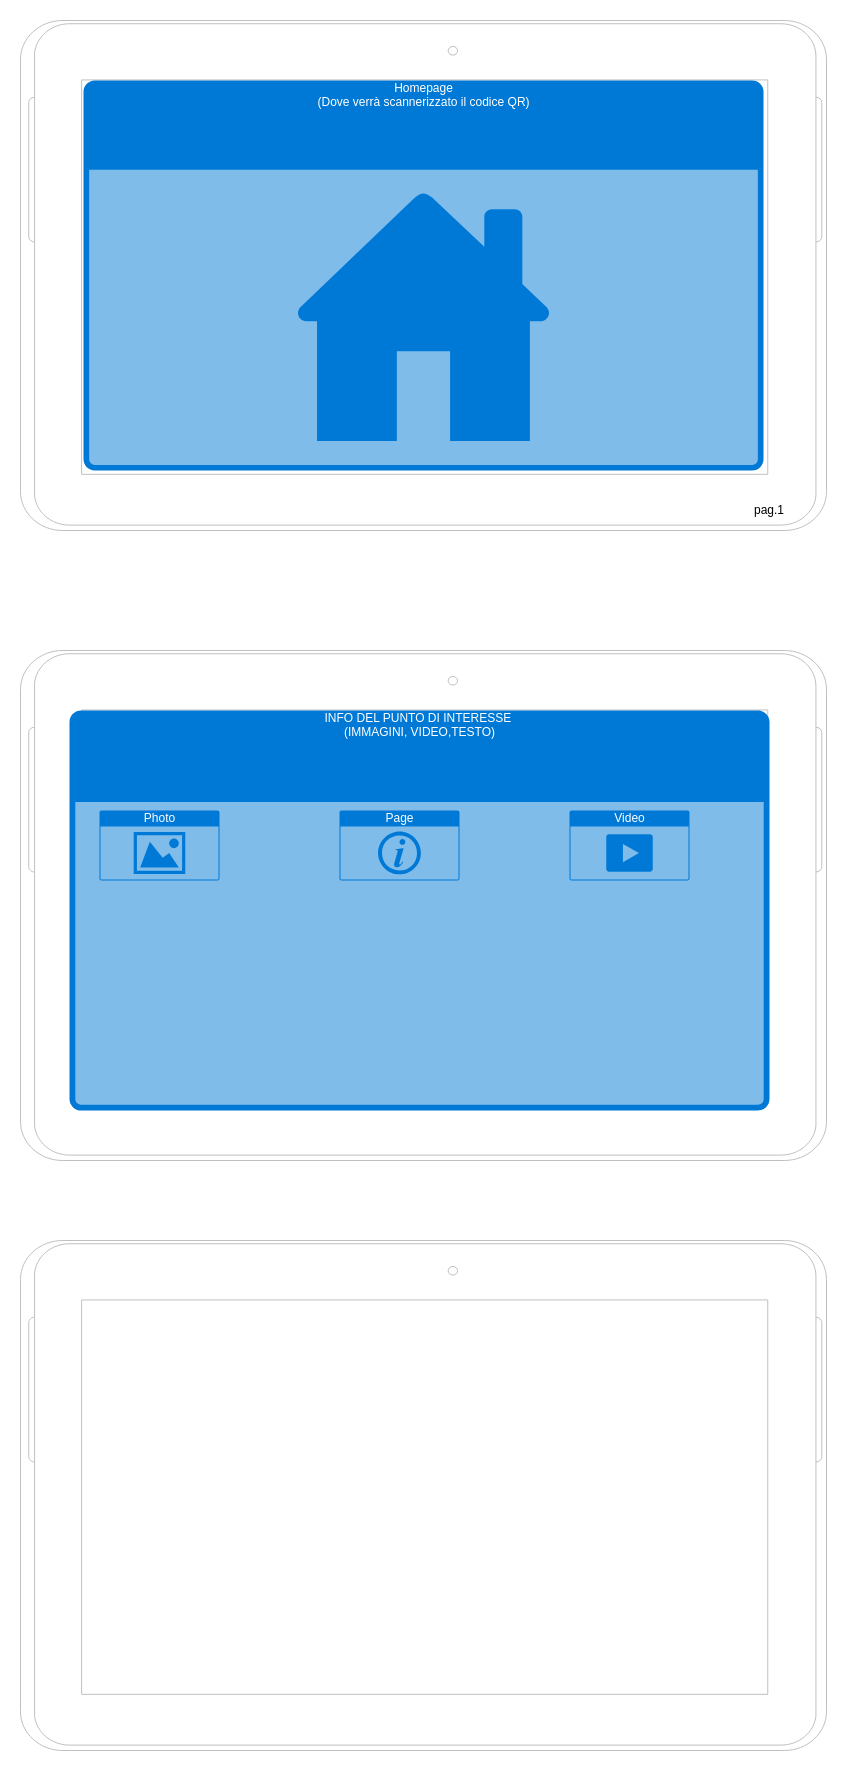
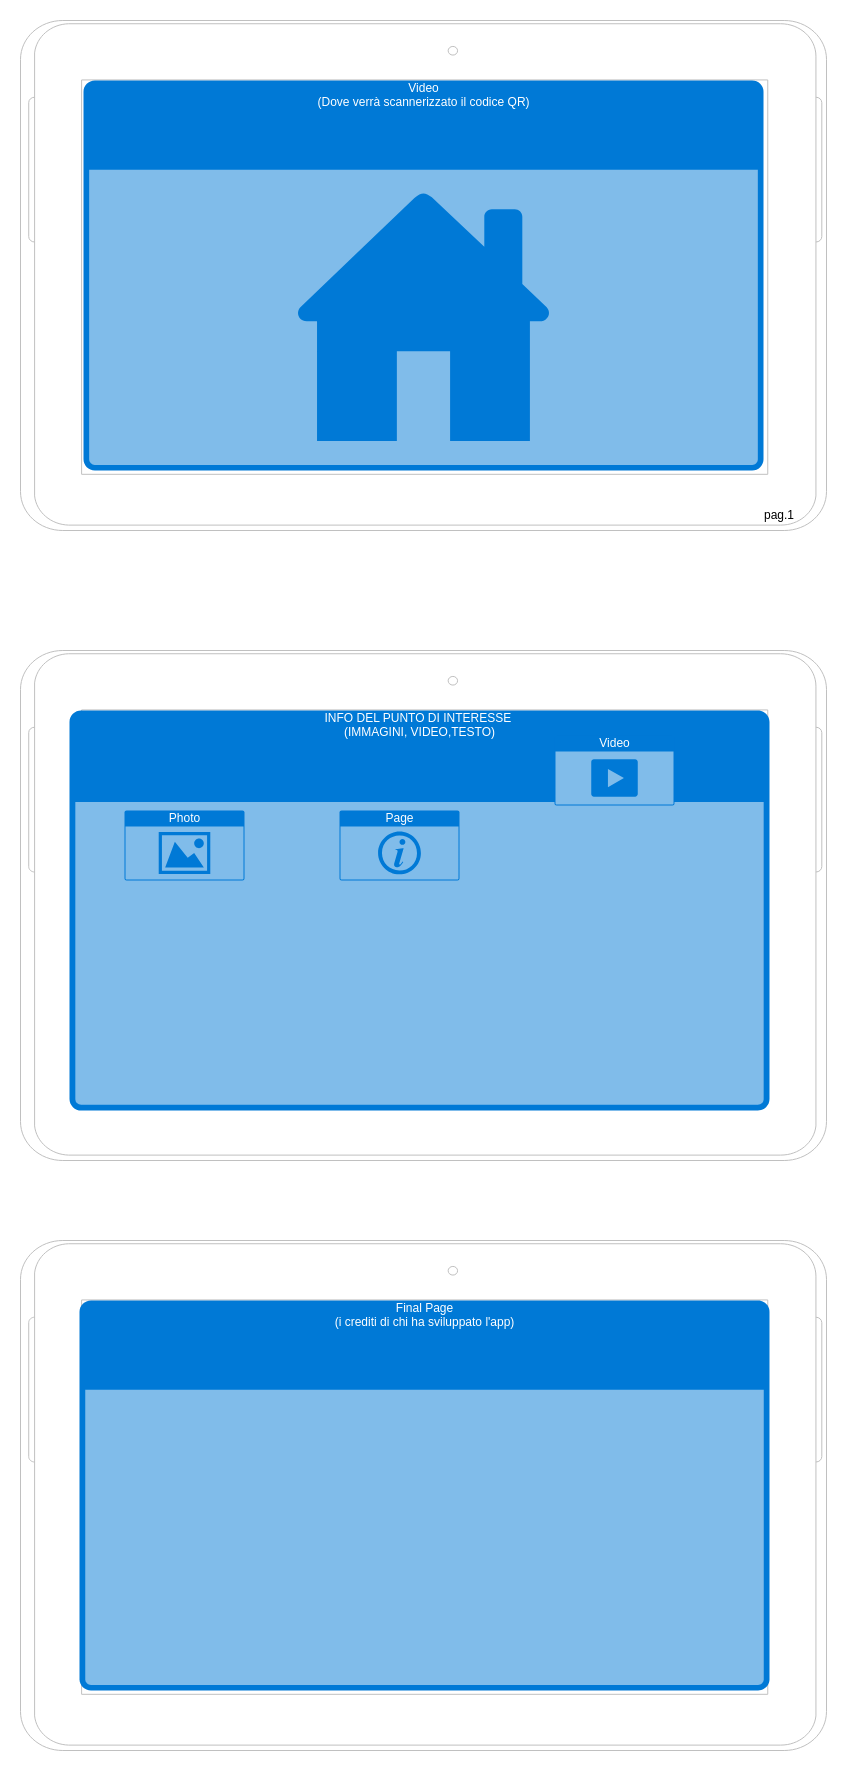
node "Homepage (Dove verrà scannerizzato il codice QR)": label "Homepage (Dove verrà scannerizzato il codice QR)" -> "Video (Dove verrà scannerizzato il codice QR)"
node "pag.1": moved (770, 511) -> (780, 516)
node "Photo": moved (160, 846) -> (185, 846)
node "Video": moved (630, 846) -> (615, 771)
node "Final Page (i crediti di chi ha sviluppato l'app)": added
